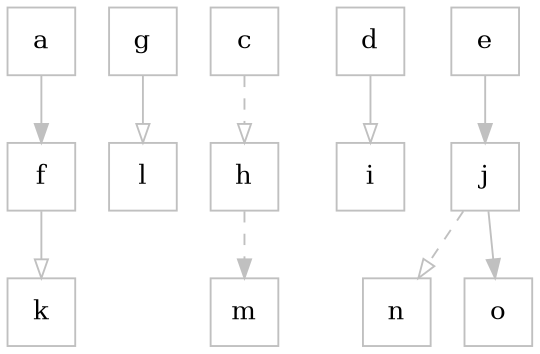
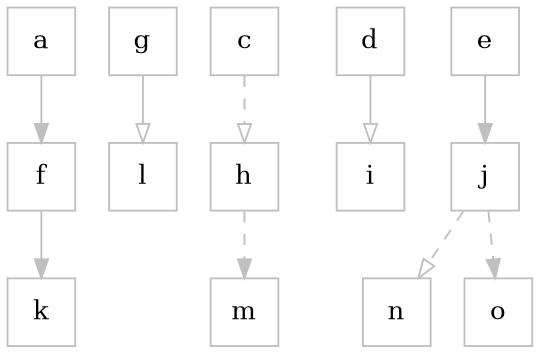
edge "f" -> "k": arrowhead onormal -> normal
edge "j" -> "o": style solid -> dashed
